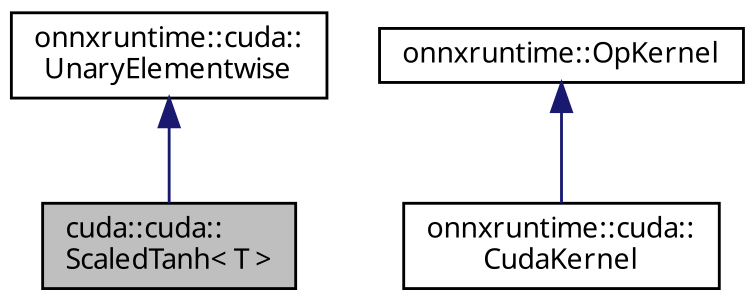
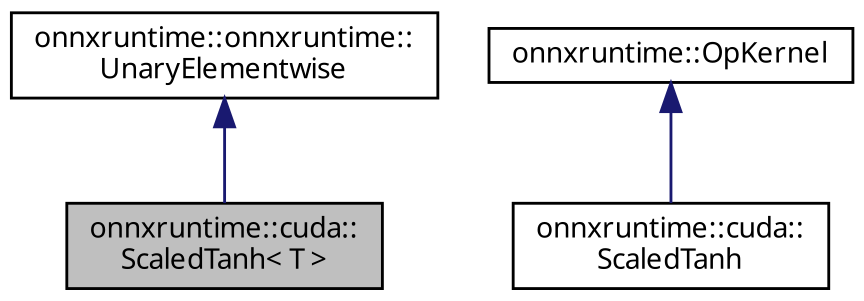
node "onnxruntime::cuda:: UnaryElementwise": label "onnxruntime::cuda:: UnaryElementwise" -> "onnxruntime::onnxruntime:: UnaryElementwise"
node "cuda::cuda:: ScaledTanh< T >": label "cuda::cuda:: ScaledTanh< T >" -> "onnxruntime::cuda:: ScaledTanh< T >"
node "onnxruntime::cuda:: CudaKernel": label "onnxruntime::cuda:: CudaKernel" -> "onnxruntime::cuda:: ScaledTanh"
